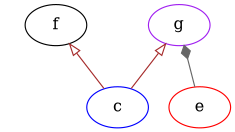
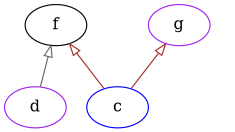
node "d": added
node "e": removed
